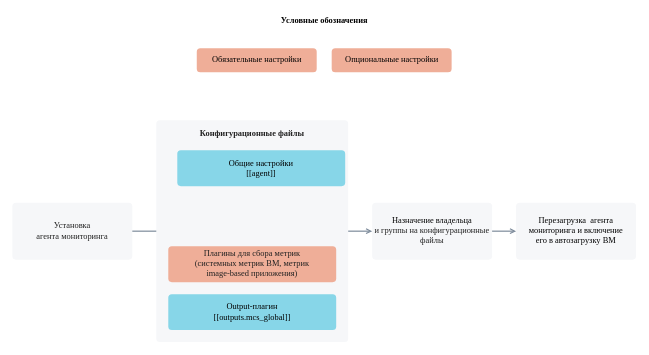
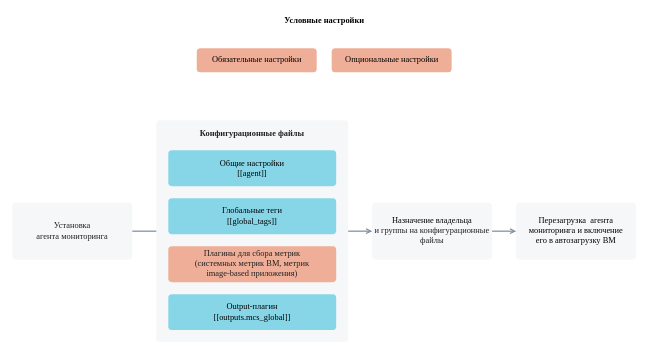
node "Условные обозначения": label "Условные обозначения" -> "Условные настройки"
node "Общие настройки [[agent]]": moved (261, 168) -> (252, 168)
node "Глобальные теги [[global_tags]]": added
